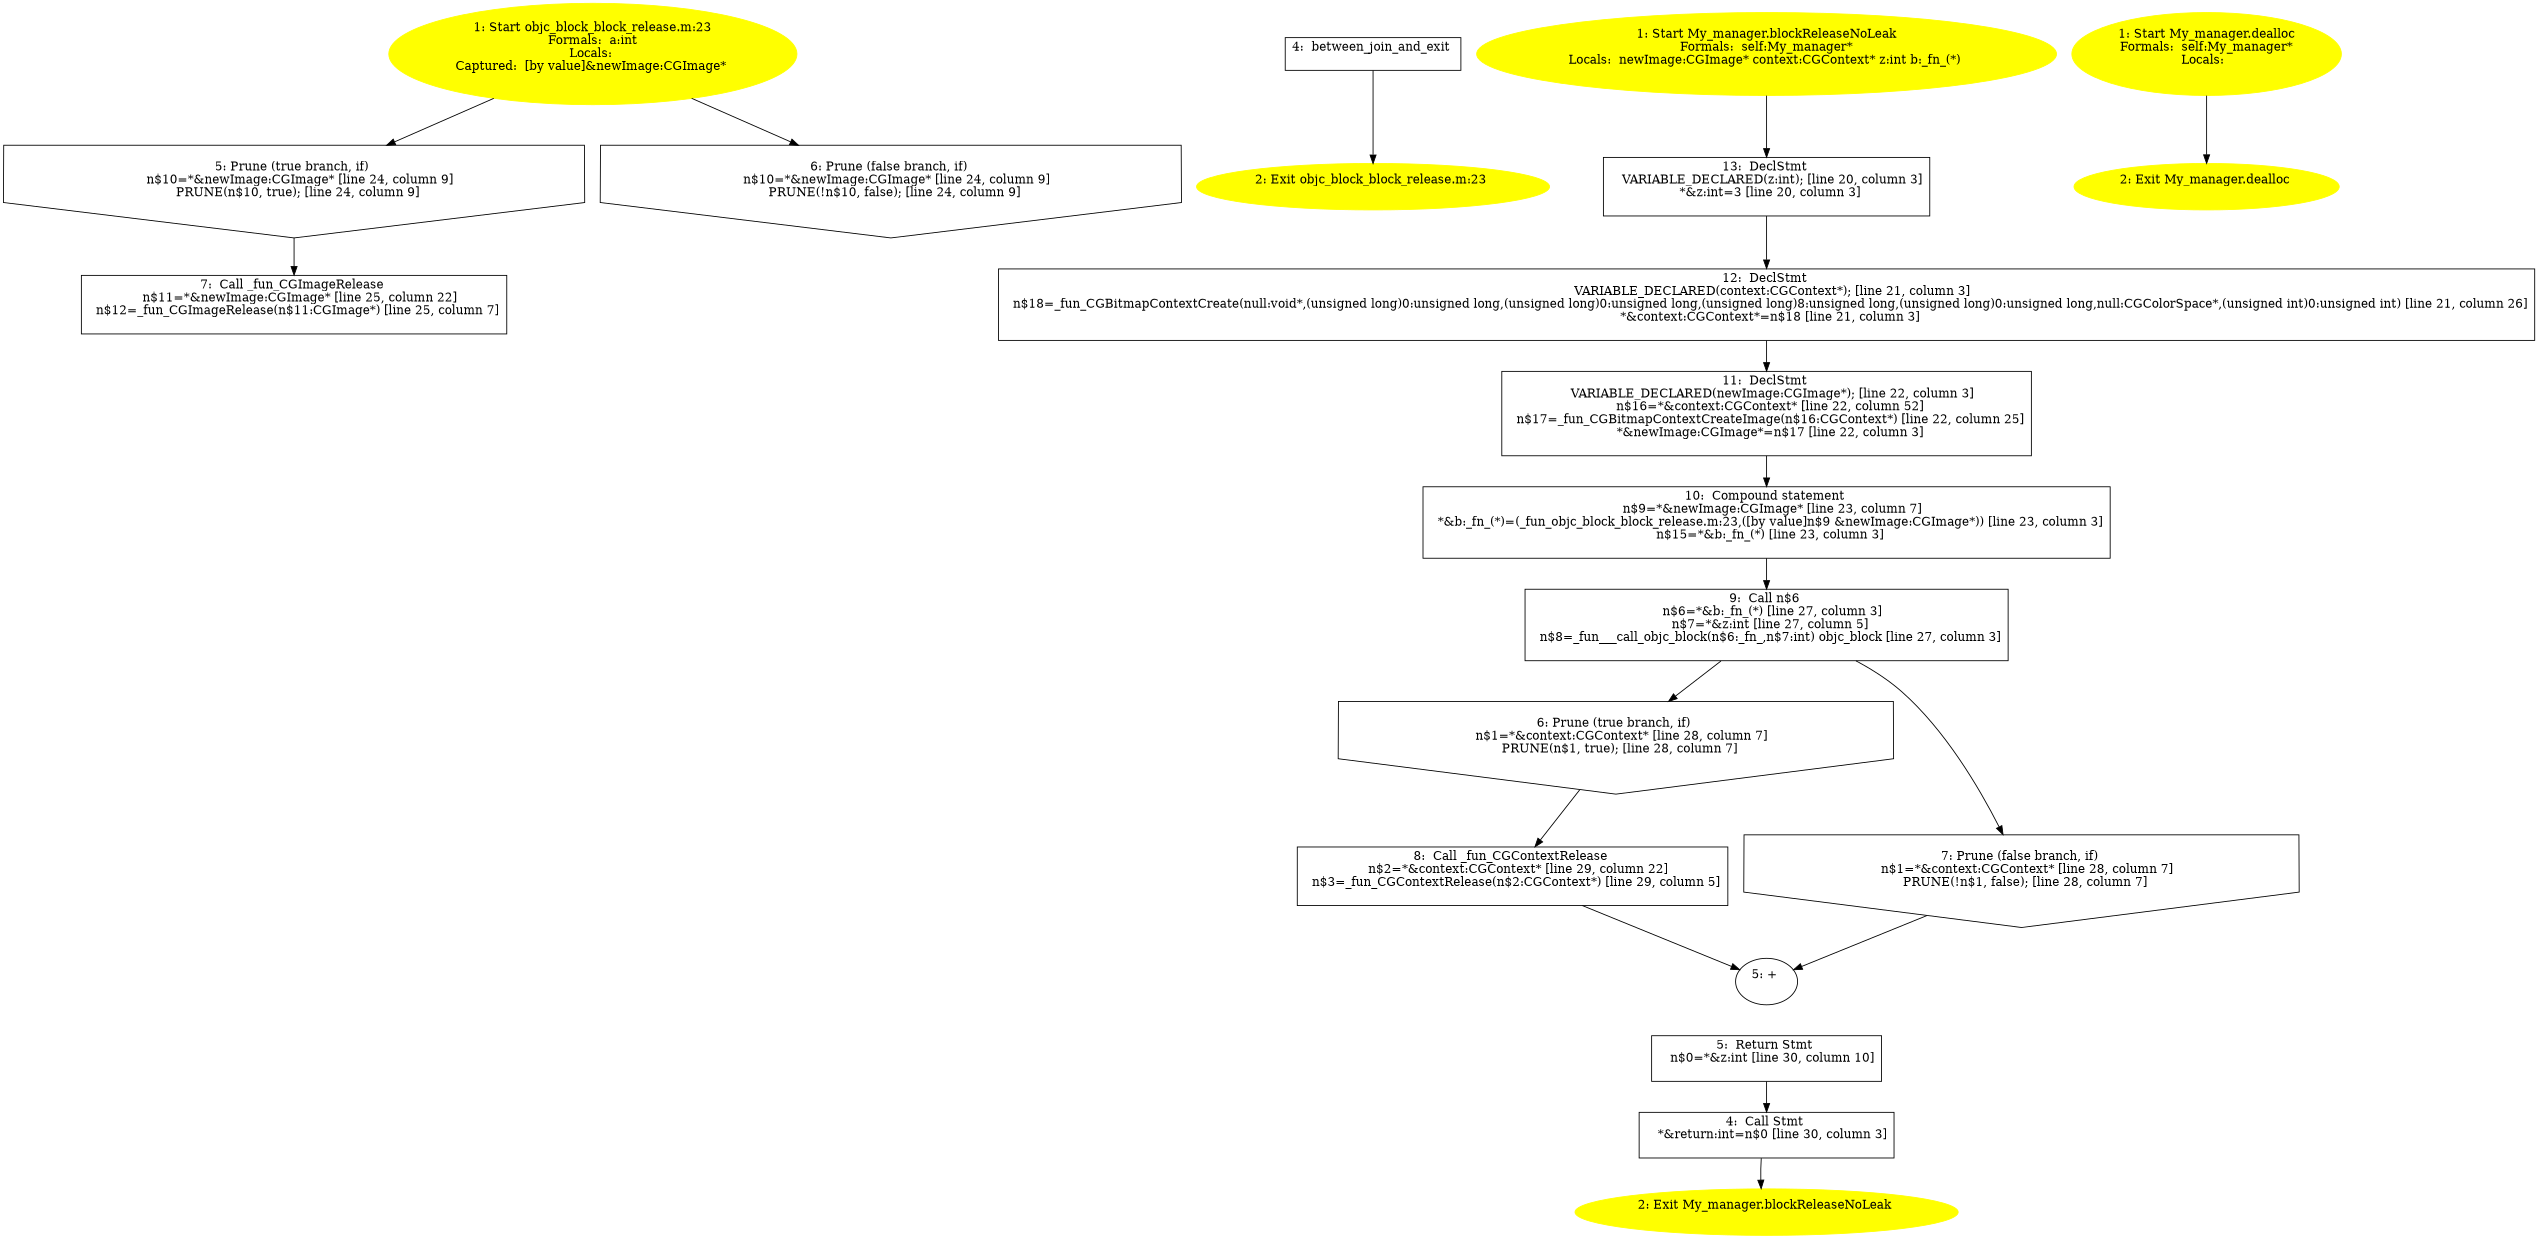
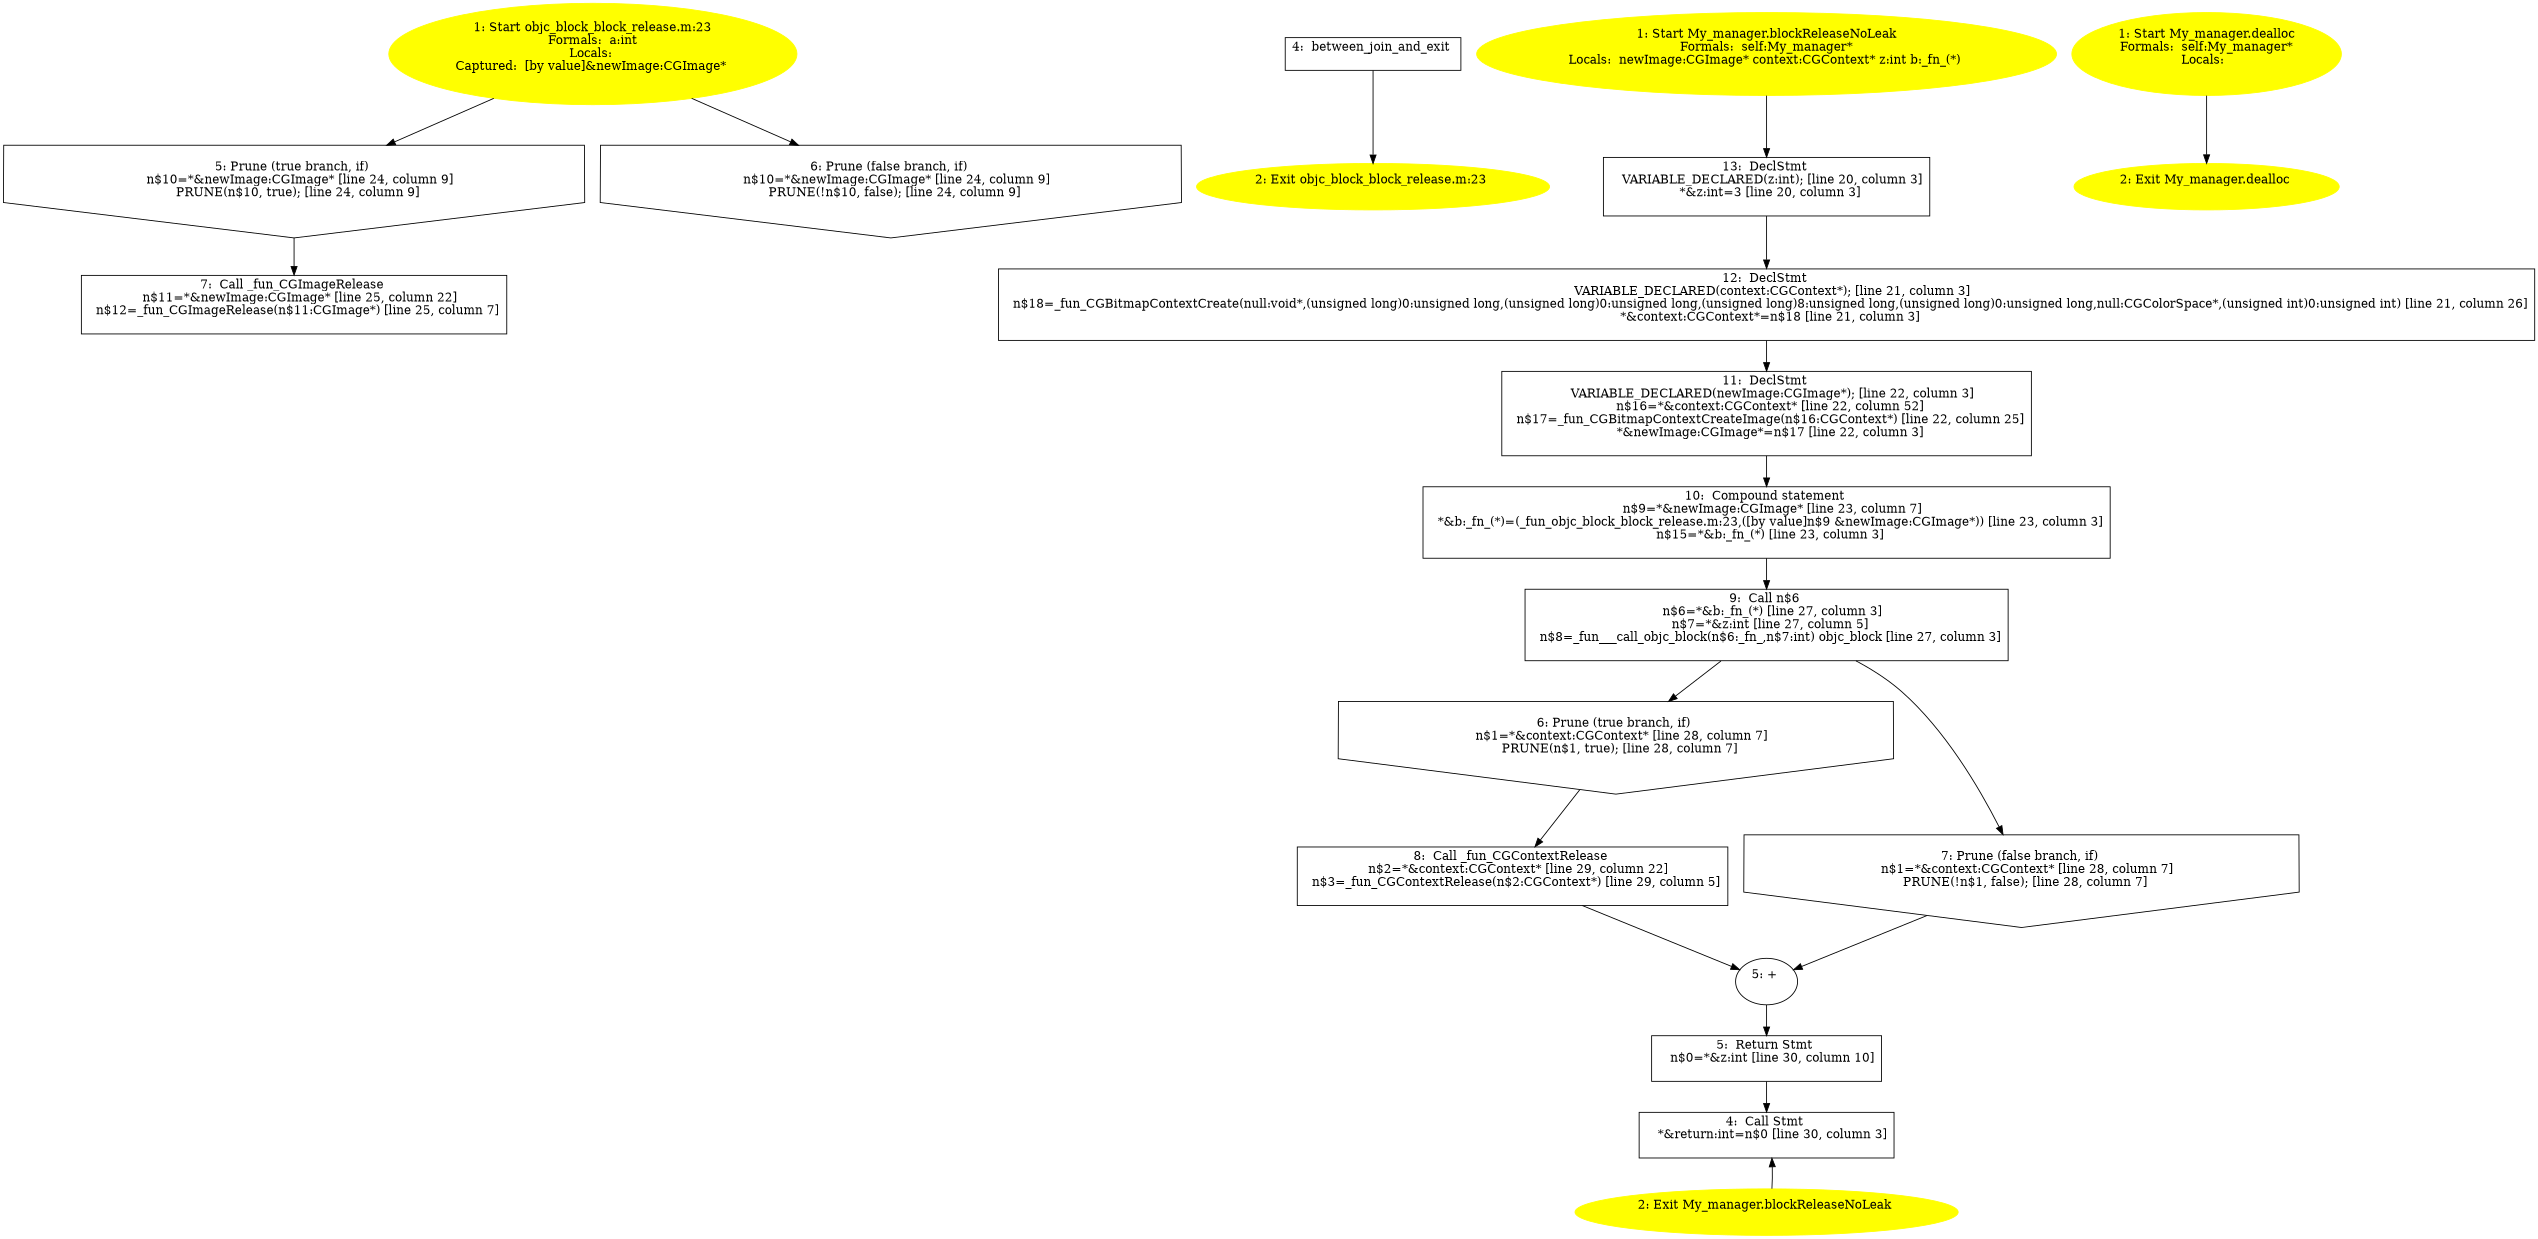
edge "5: +" -> "5:  Return Stmt n$0=*&z:int [line 30, column 10]": added
edge "4:  Call Stmt *&return:int=n$0 [line 30, column 3]" -> "2: Exit My_manager.blockReleaseNoLeak": reversed
